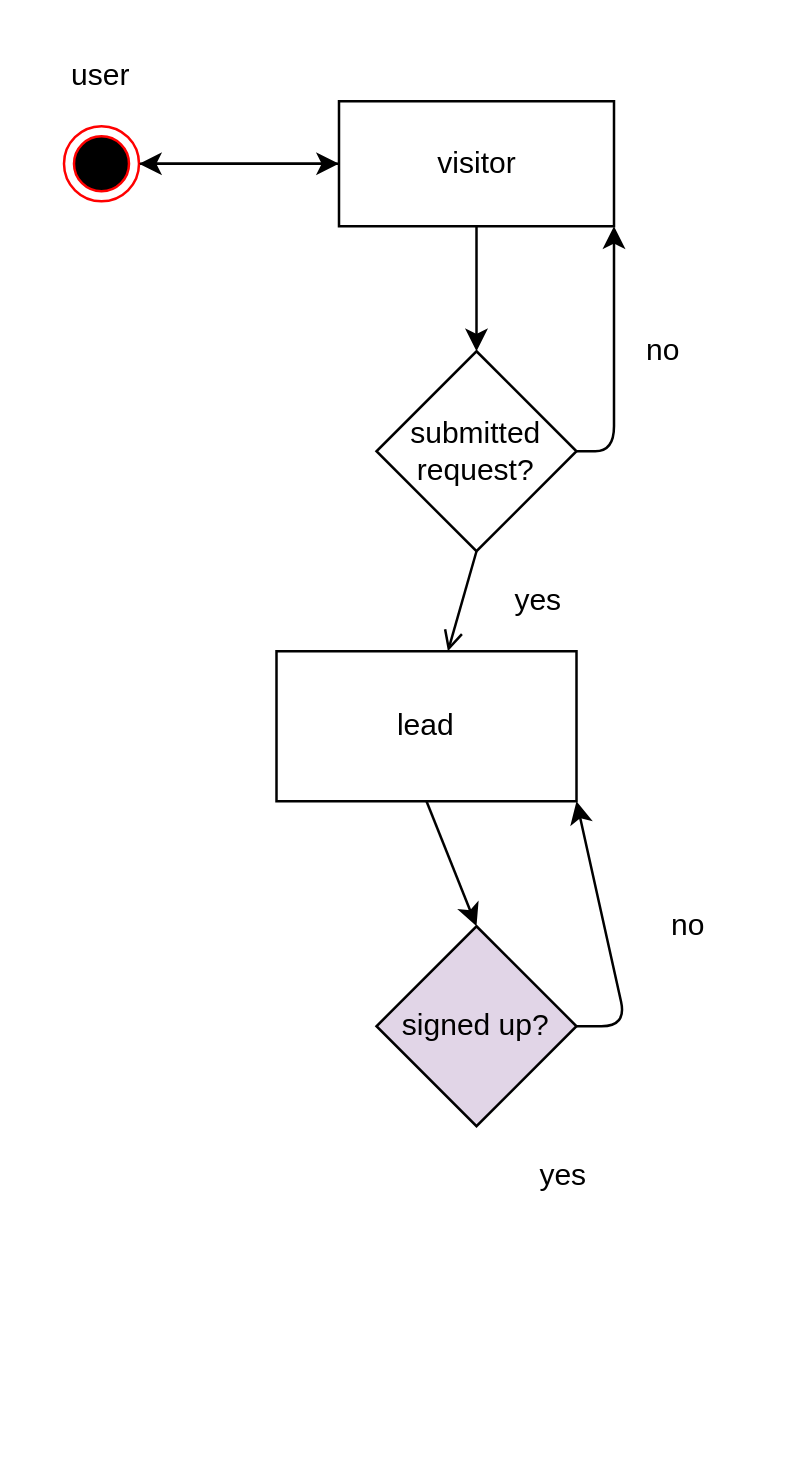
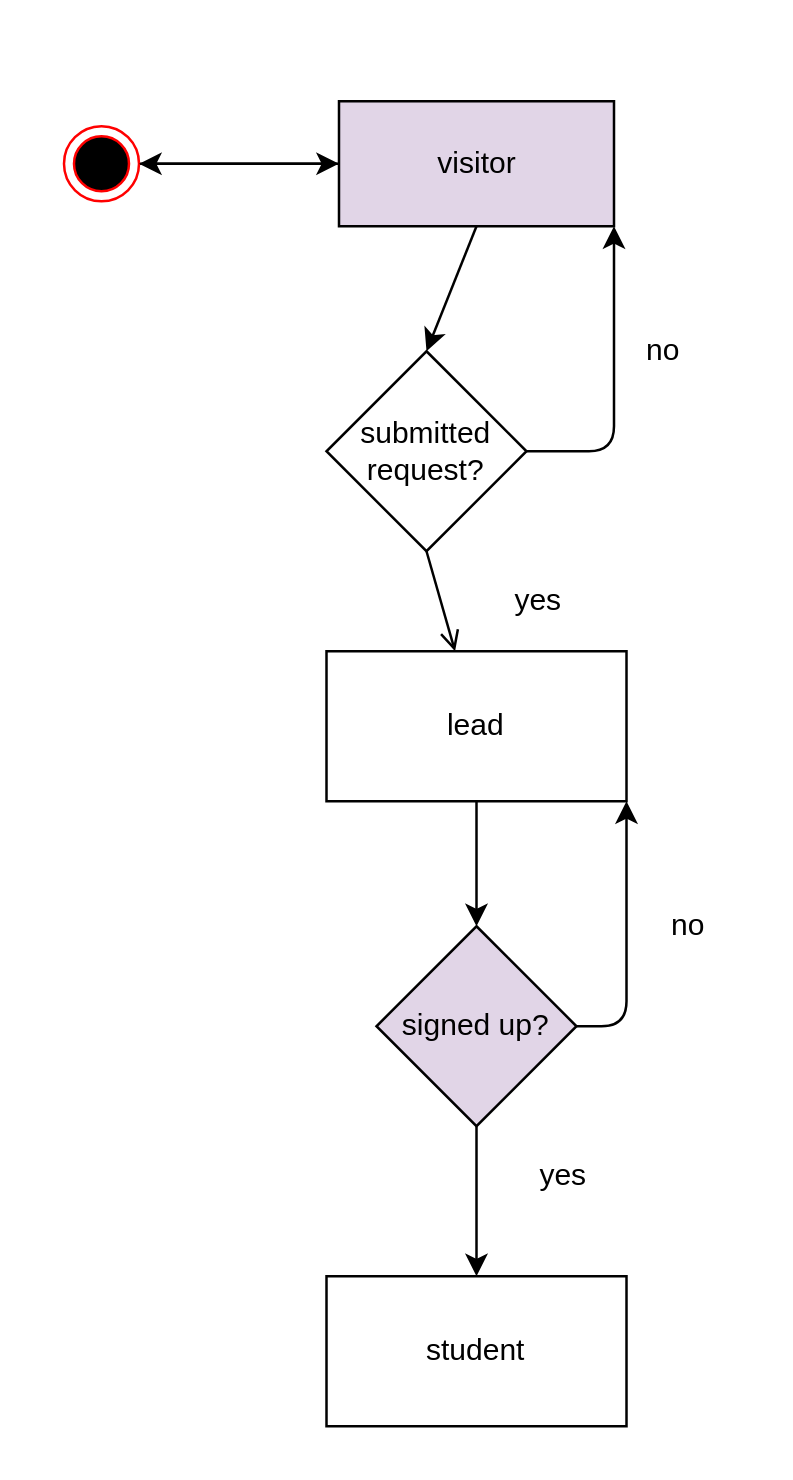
node "user": removed
node "visitor": fillcolor #ffffff -> #e1d5e7
node "submitted request?": moved (476, 451) -> (426, 451)
node "lead": moved (426, 726) -> (476, 726)
edge "signed up?" -> "student": added
node "student": added
